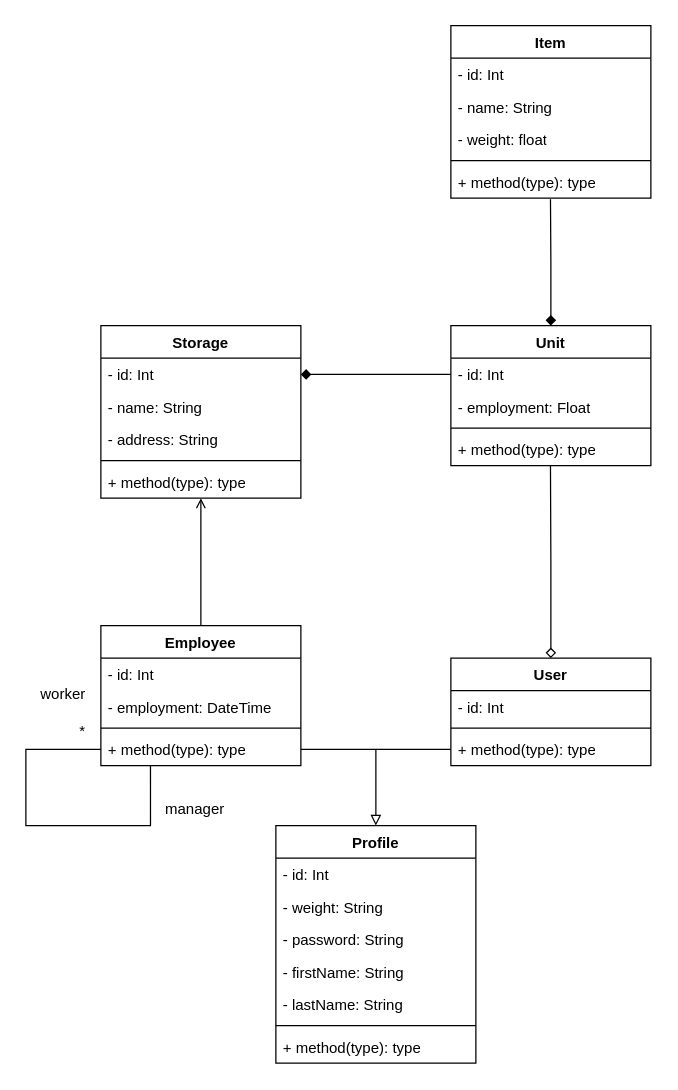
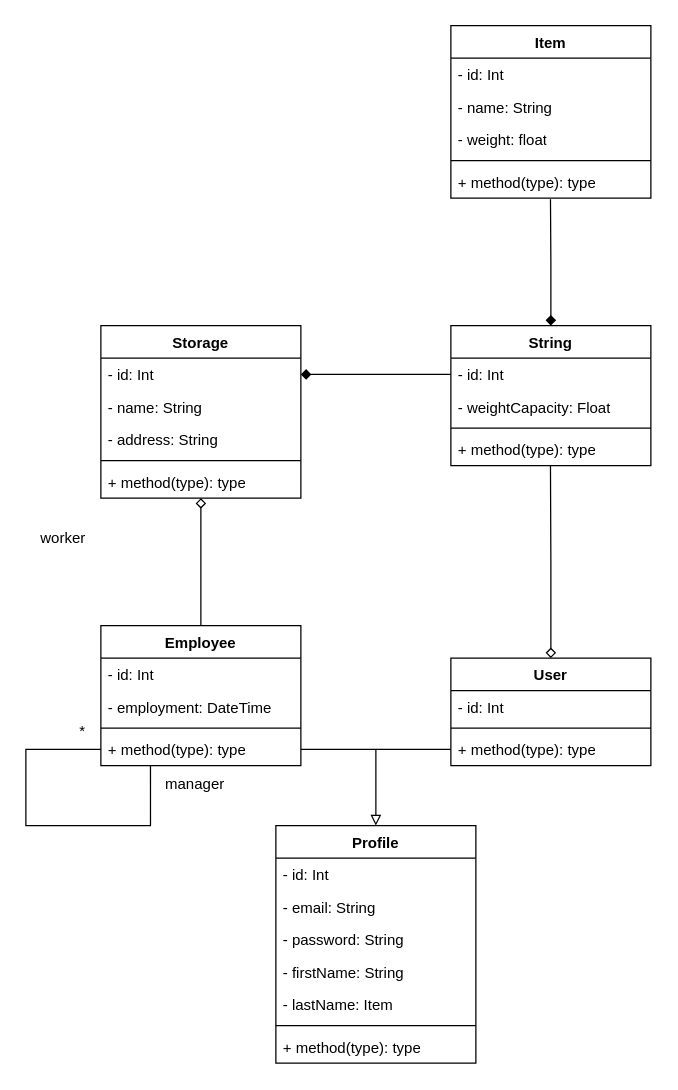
node "Unit": label "Unit" -> "String"
node "- employment: Float": label "- employment: Float" -> "- weightCapacity: Float"
edge "Employee" -> "Storage": arrowhead open -> diamond
node "worker": moved (63, 694) -> (63, 538)
node "manager": moved (194, 809) -> (194, 784)
node "- weight: String": label "- weight: String" -> "- email: String"
node "- lastName: String": label "- lastName: String" -> "- lastName: Item"
